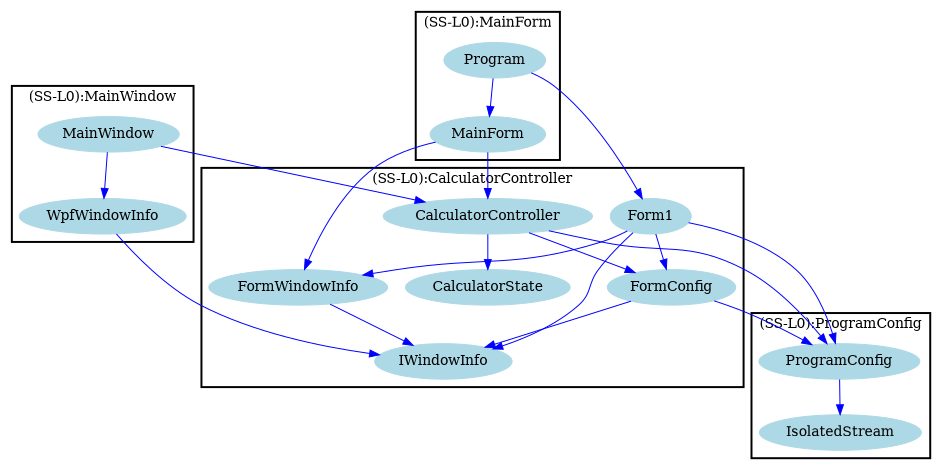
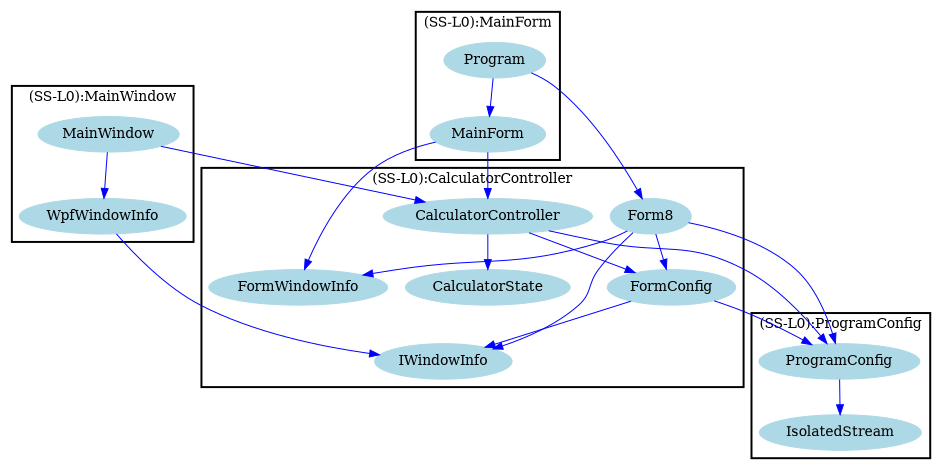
node "Form1": label "Form1" -> "Form8"
edge "FormWindowInfo" -> "IWindowInfo": removed
